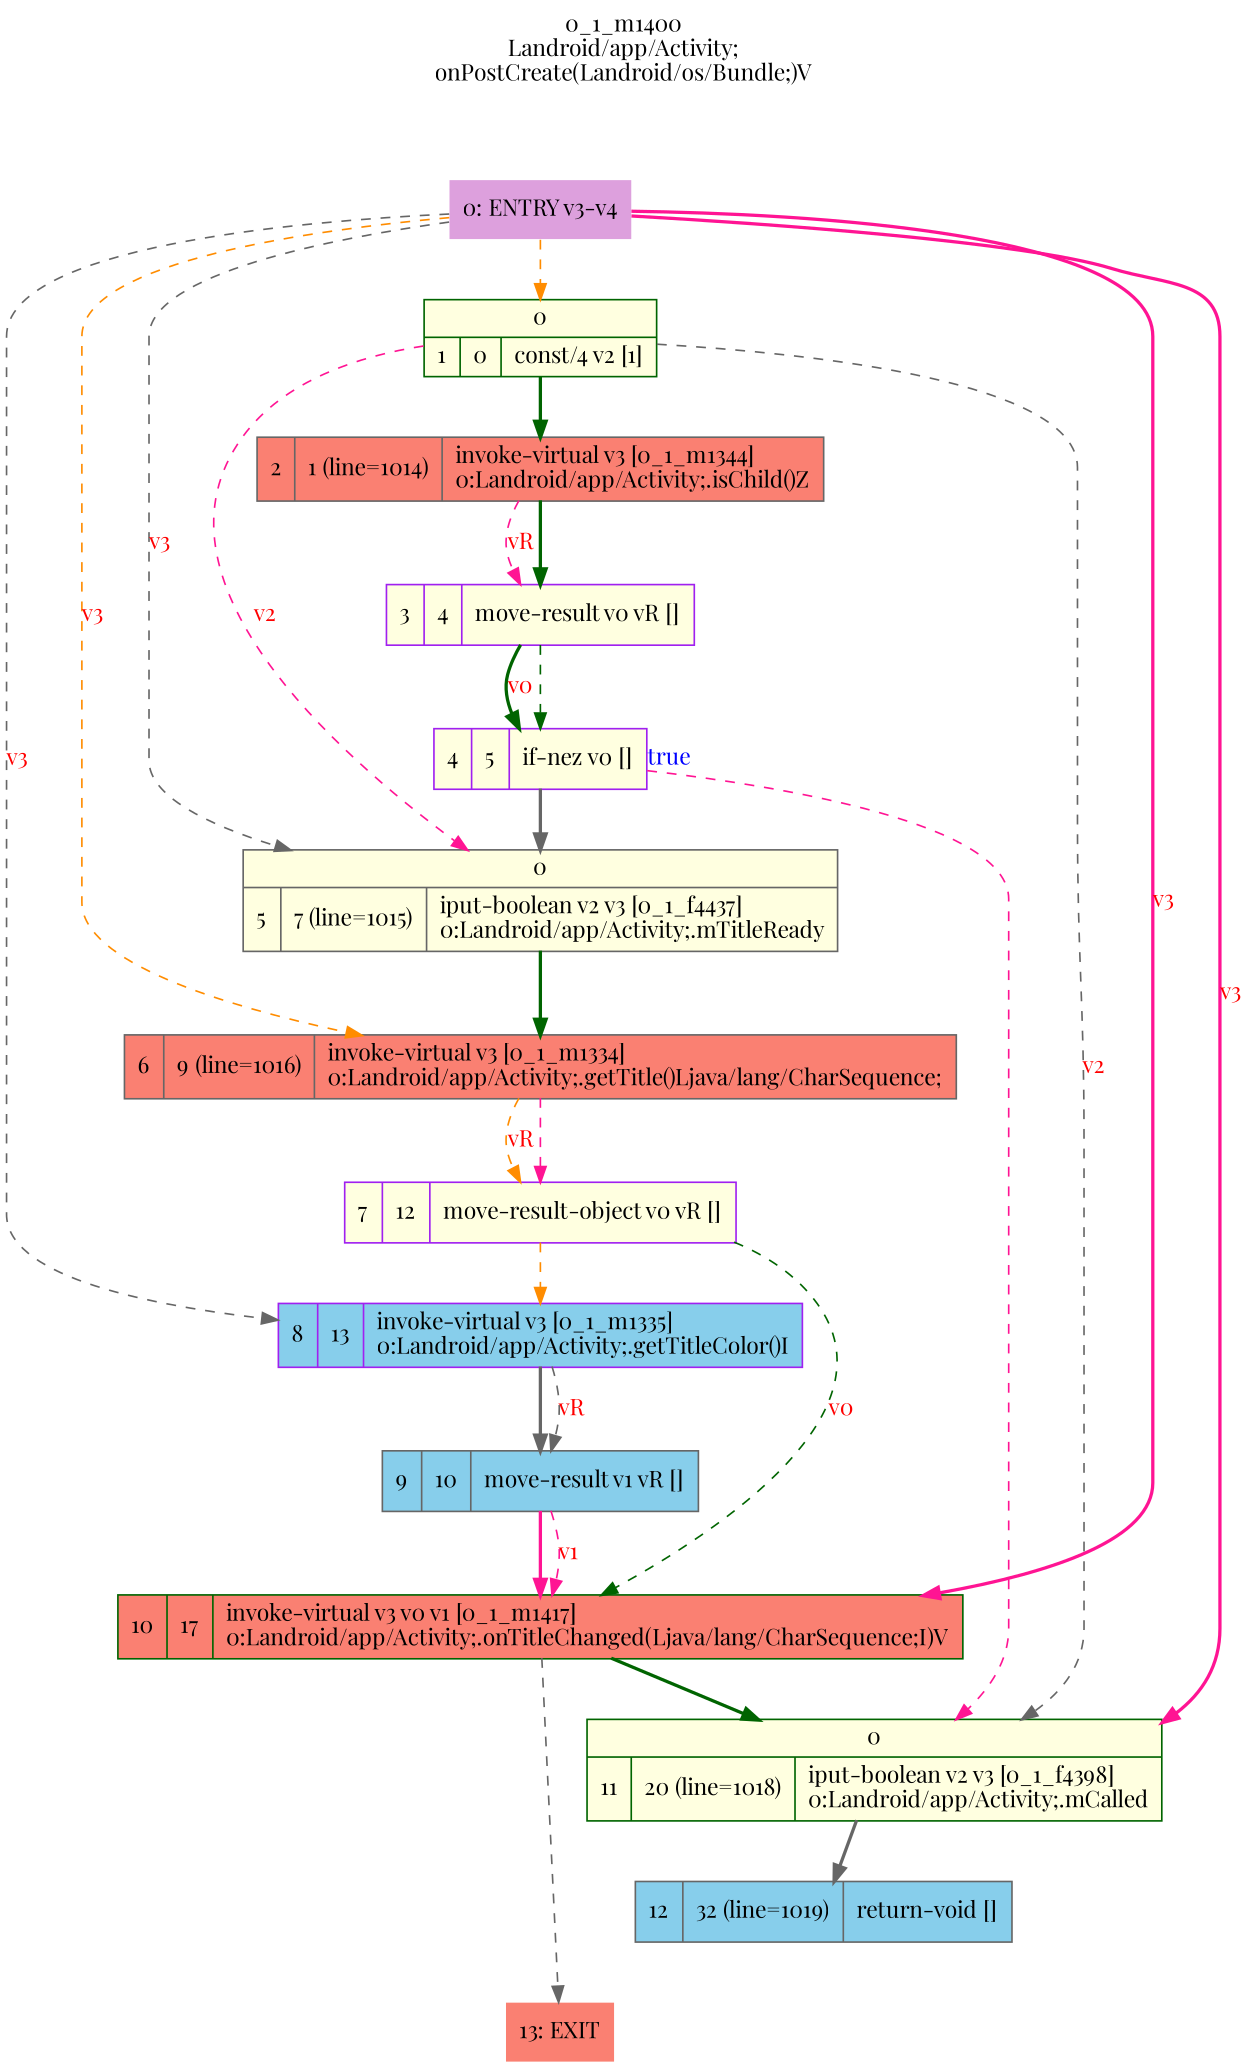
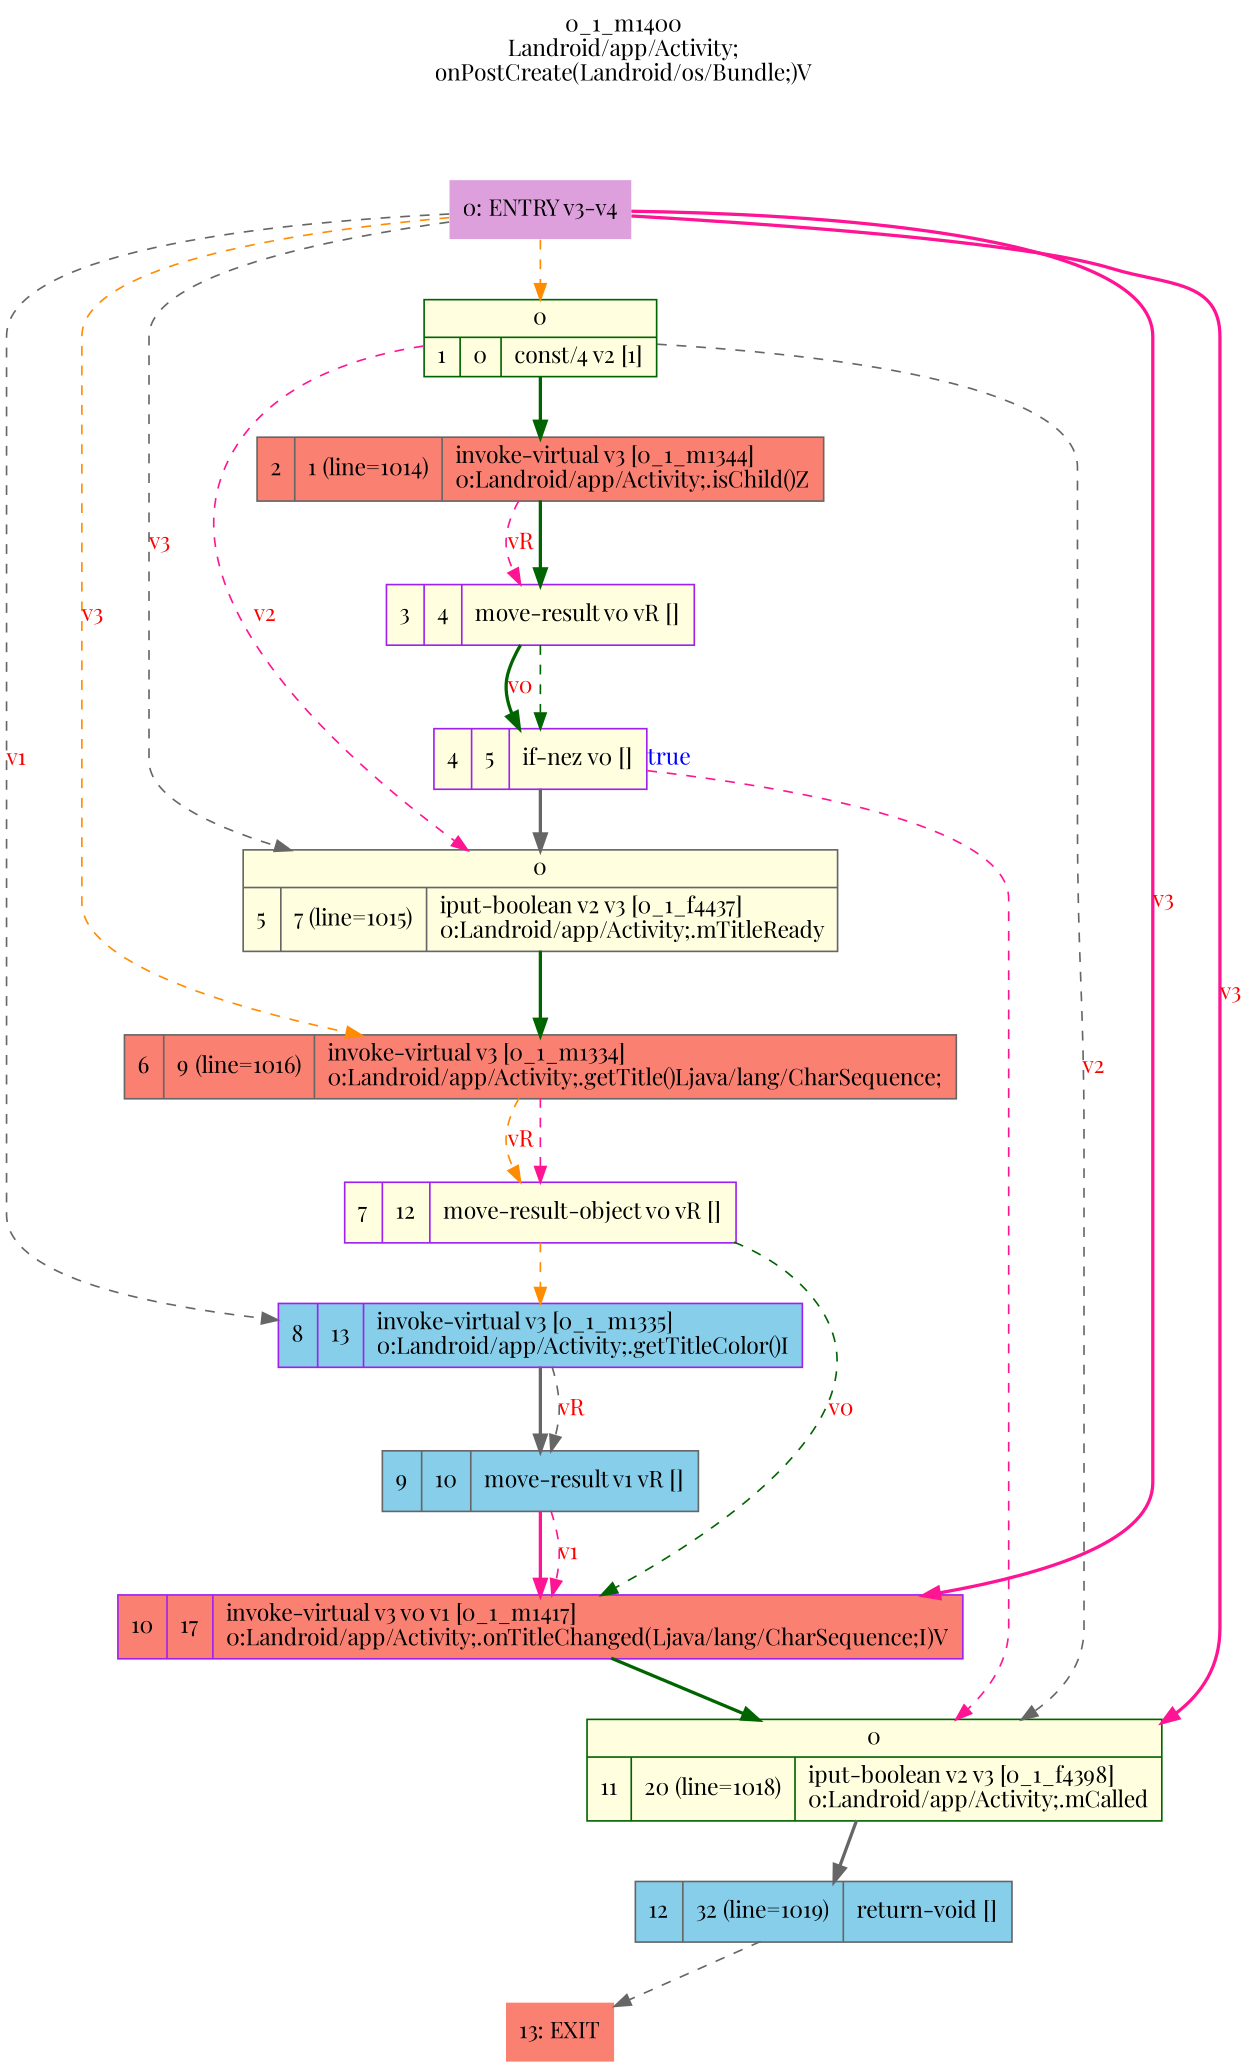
edge "0: ENTRY v3-v4" -> "8": label "v3" -> "v1"
node "10": color darkgreen -> purple
edge "10" -> "13: EXIT": now "12" -> "13: EXIT"
